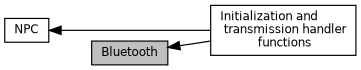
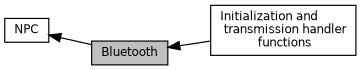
edge "Initialization and transmission handler functions" -> "NPC": now "Bluetooth" -> "NPC"
